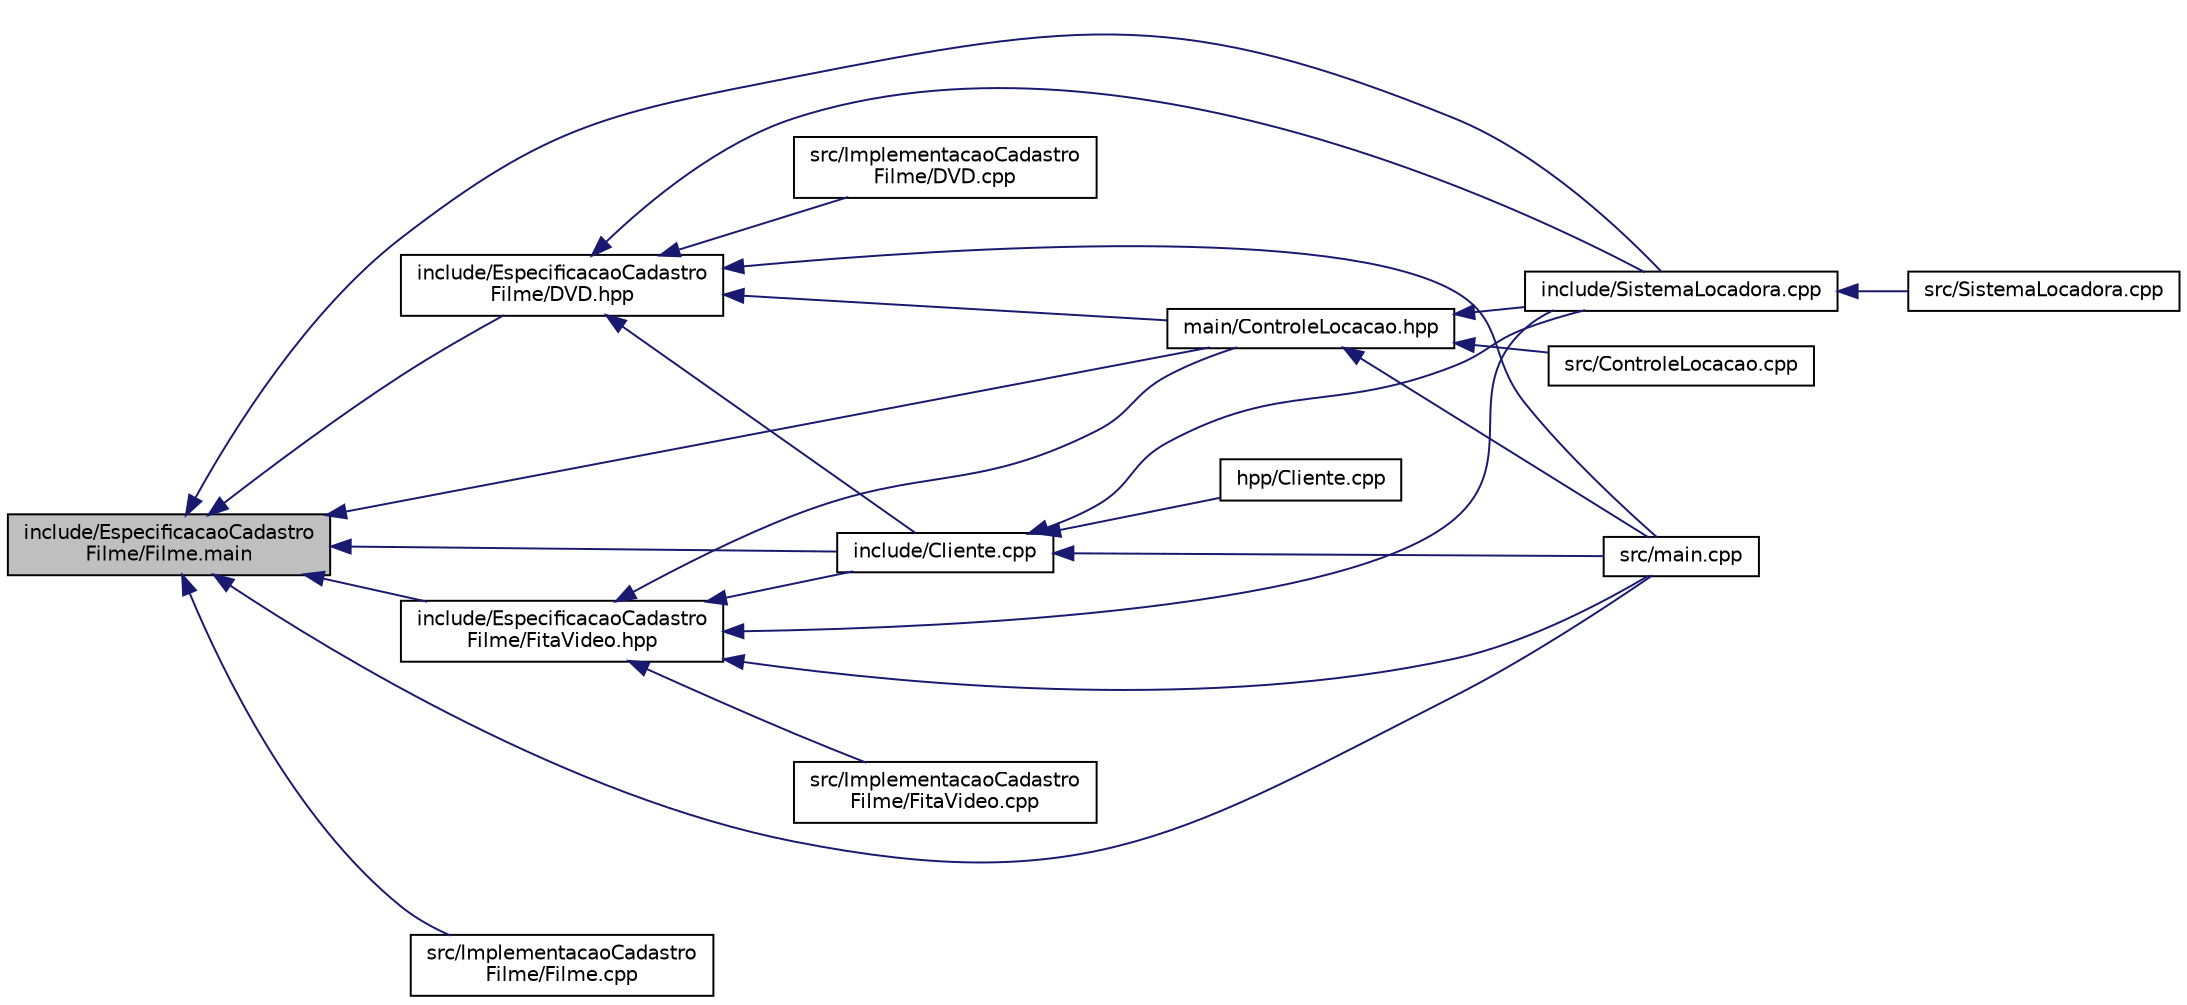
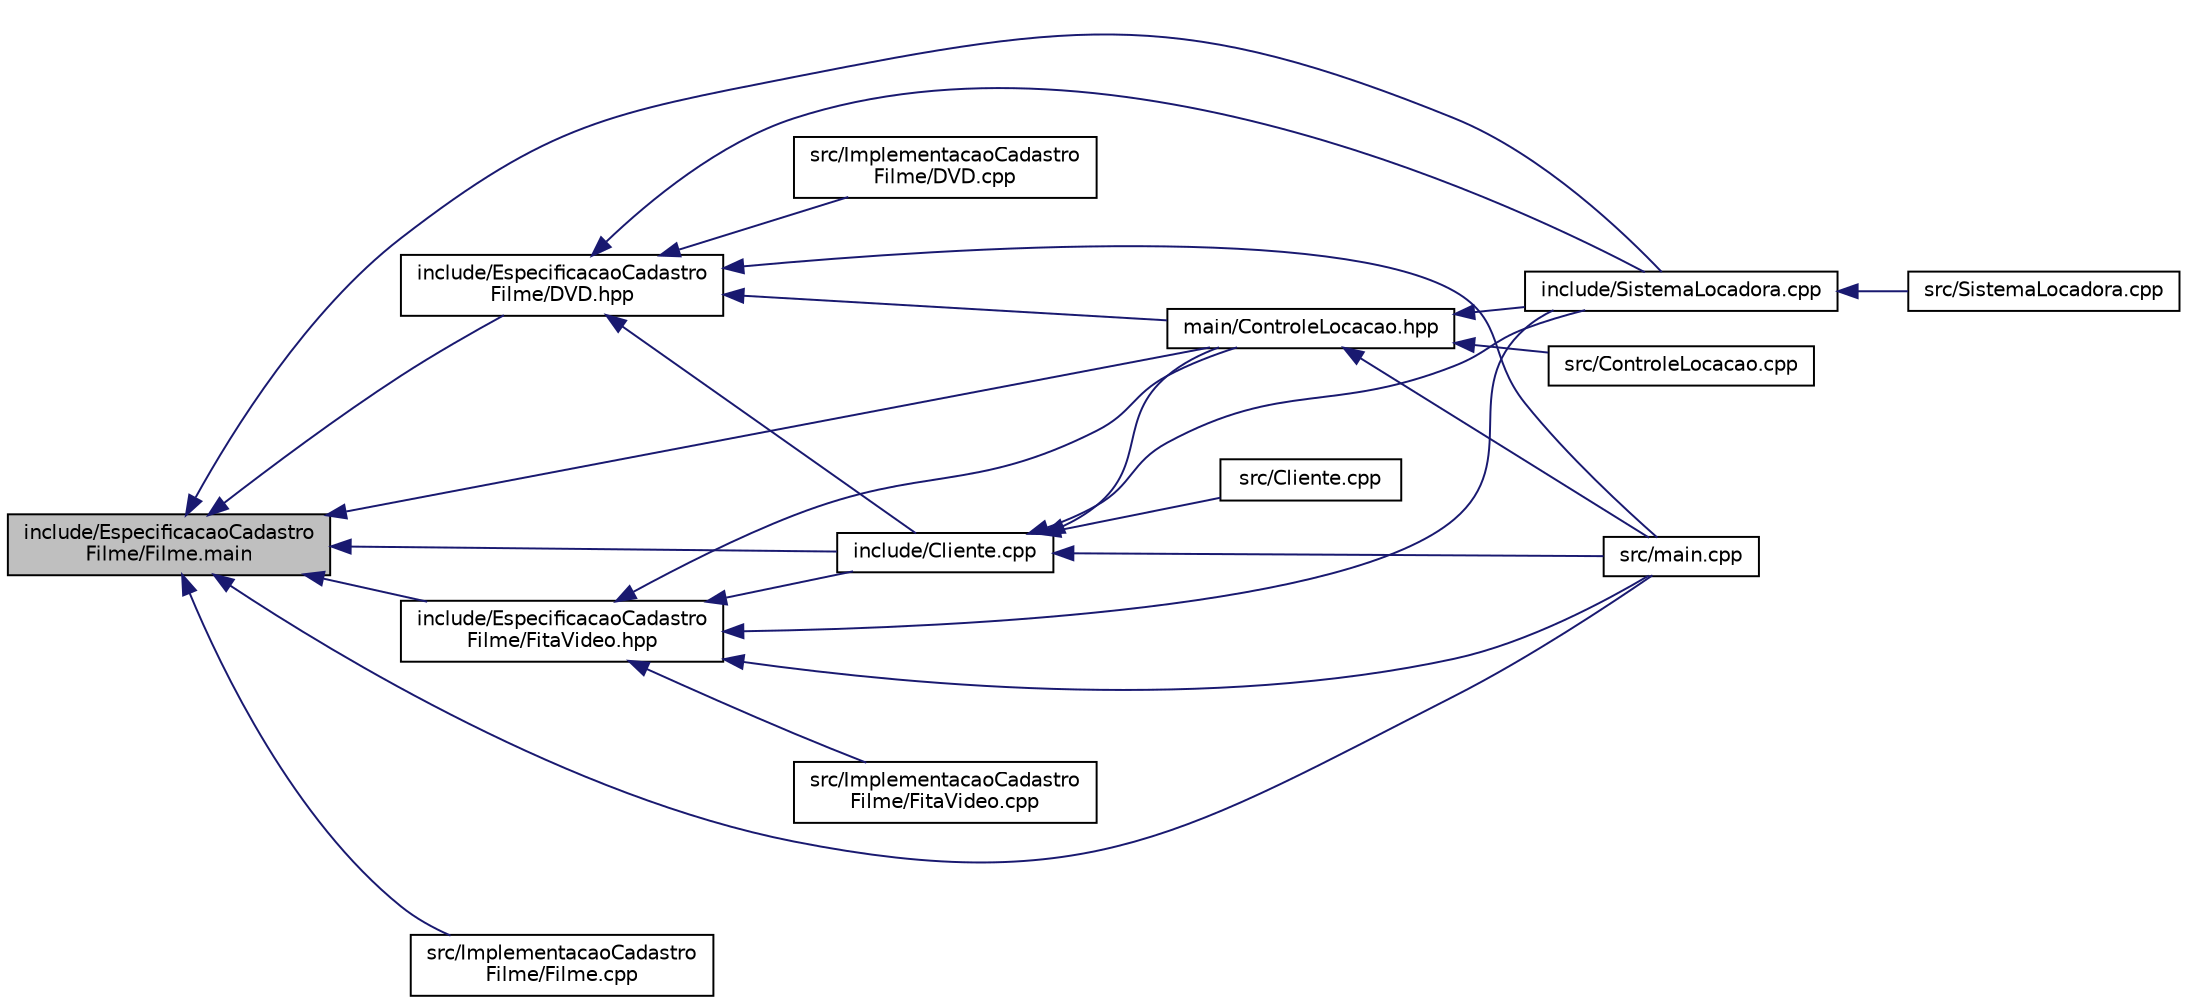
edge "main/ControleLocacao.hpp" -> "include/Cliente.cpp": added
node "hpp/Cliente.cpp": label "hpp/Cliente.cpp" -> "src/Cliente.cpp"
